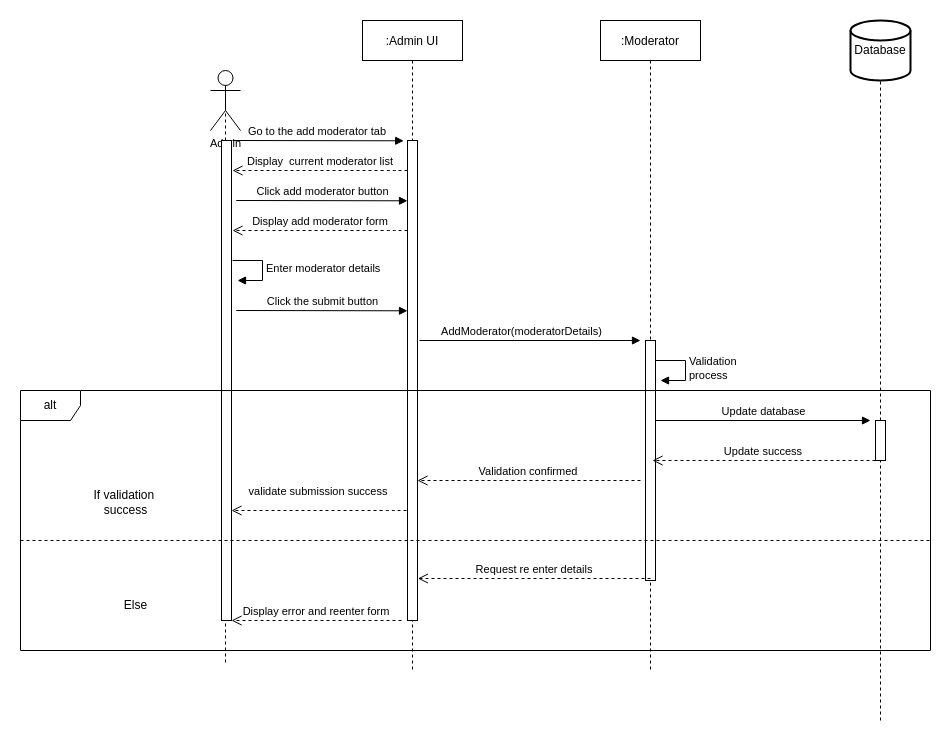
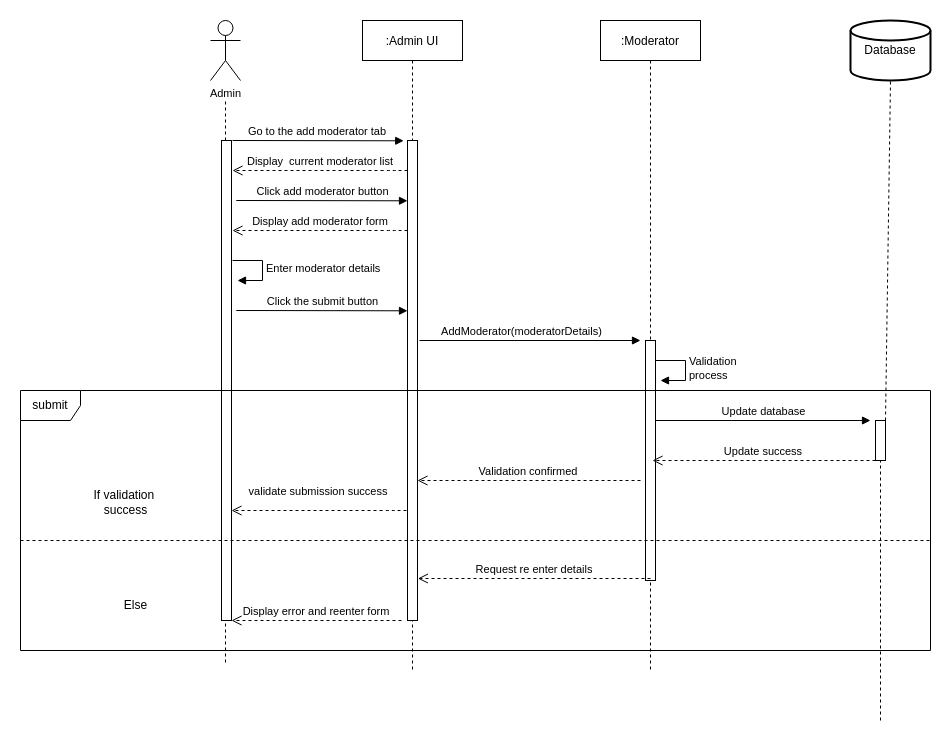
node "Database": size 60x60 -> 80x60
node "Admin": moved (226, 101) -> (226, 51)
node "alt": label "alt" -> "submit"
